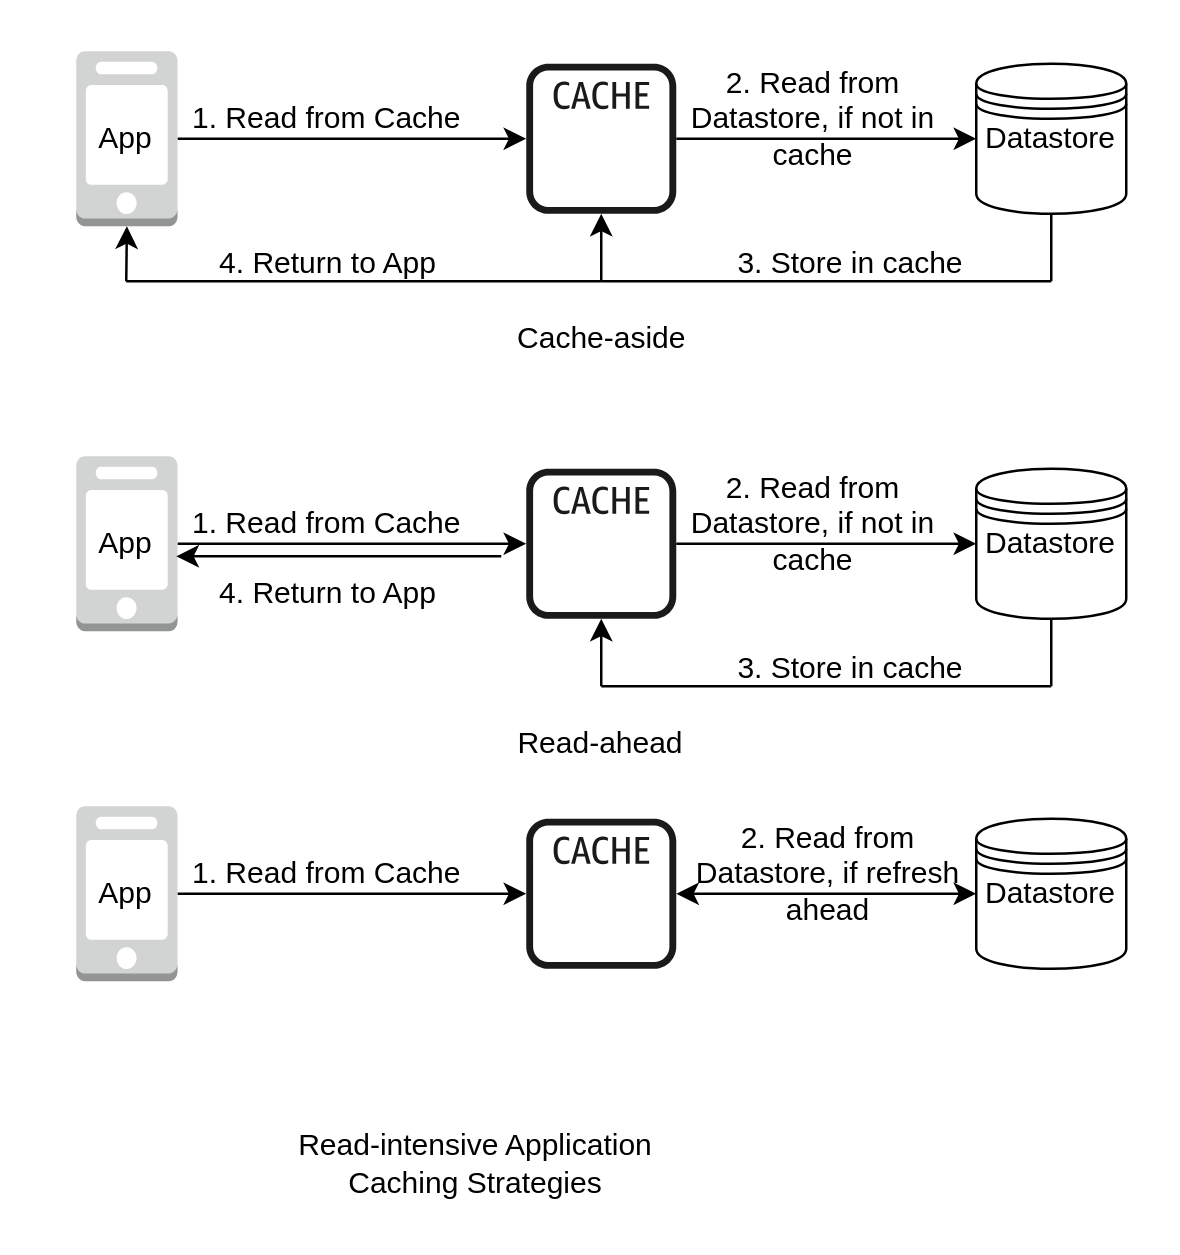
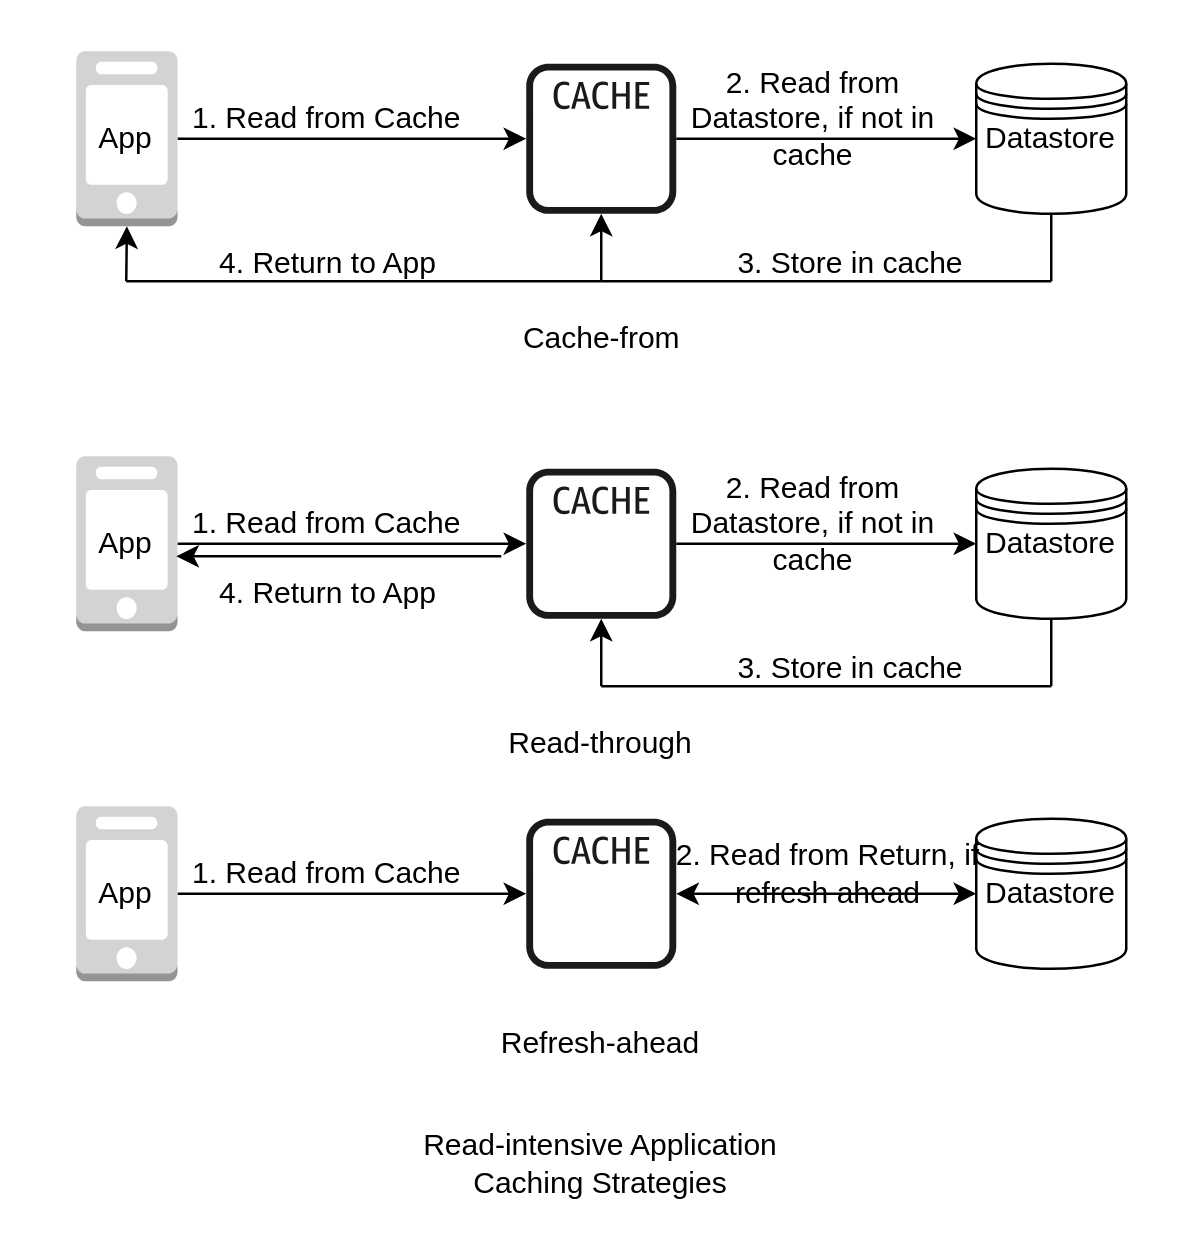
node "Cache-aside": label "Cache-aside" -> "Cache-from"
node "Read-ahead": label "Read-ahead" -> "Read-through"
node "2. Read from Datastore, if refresh ahead": label "2. Read from Datastore, if refresh ahead" -> "2. Read from Return, if refresh ahead"
node "Refresh-ahead": added
node "Read-intensive Application Caching Strategies": moved (476, 1164) -> (601, 1164)
